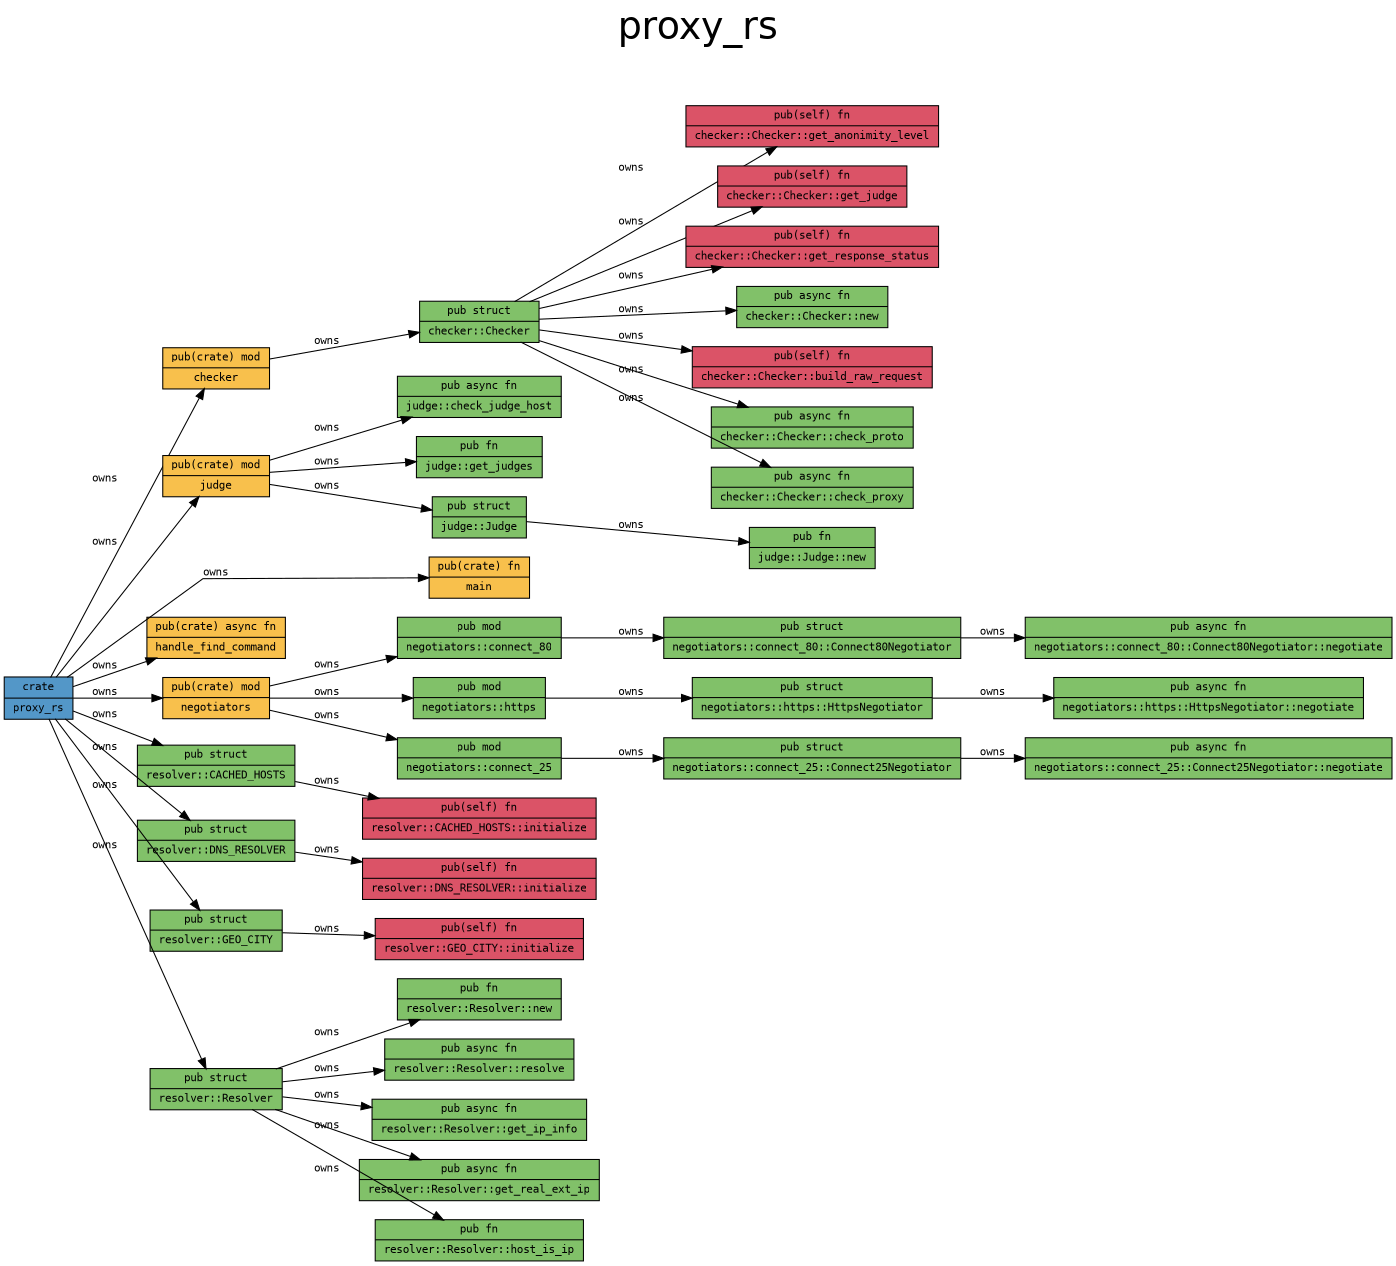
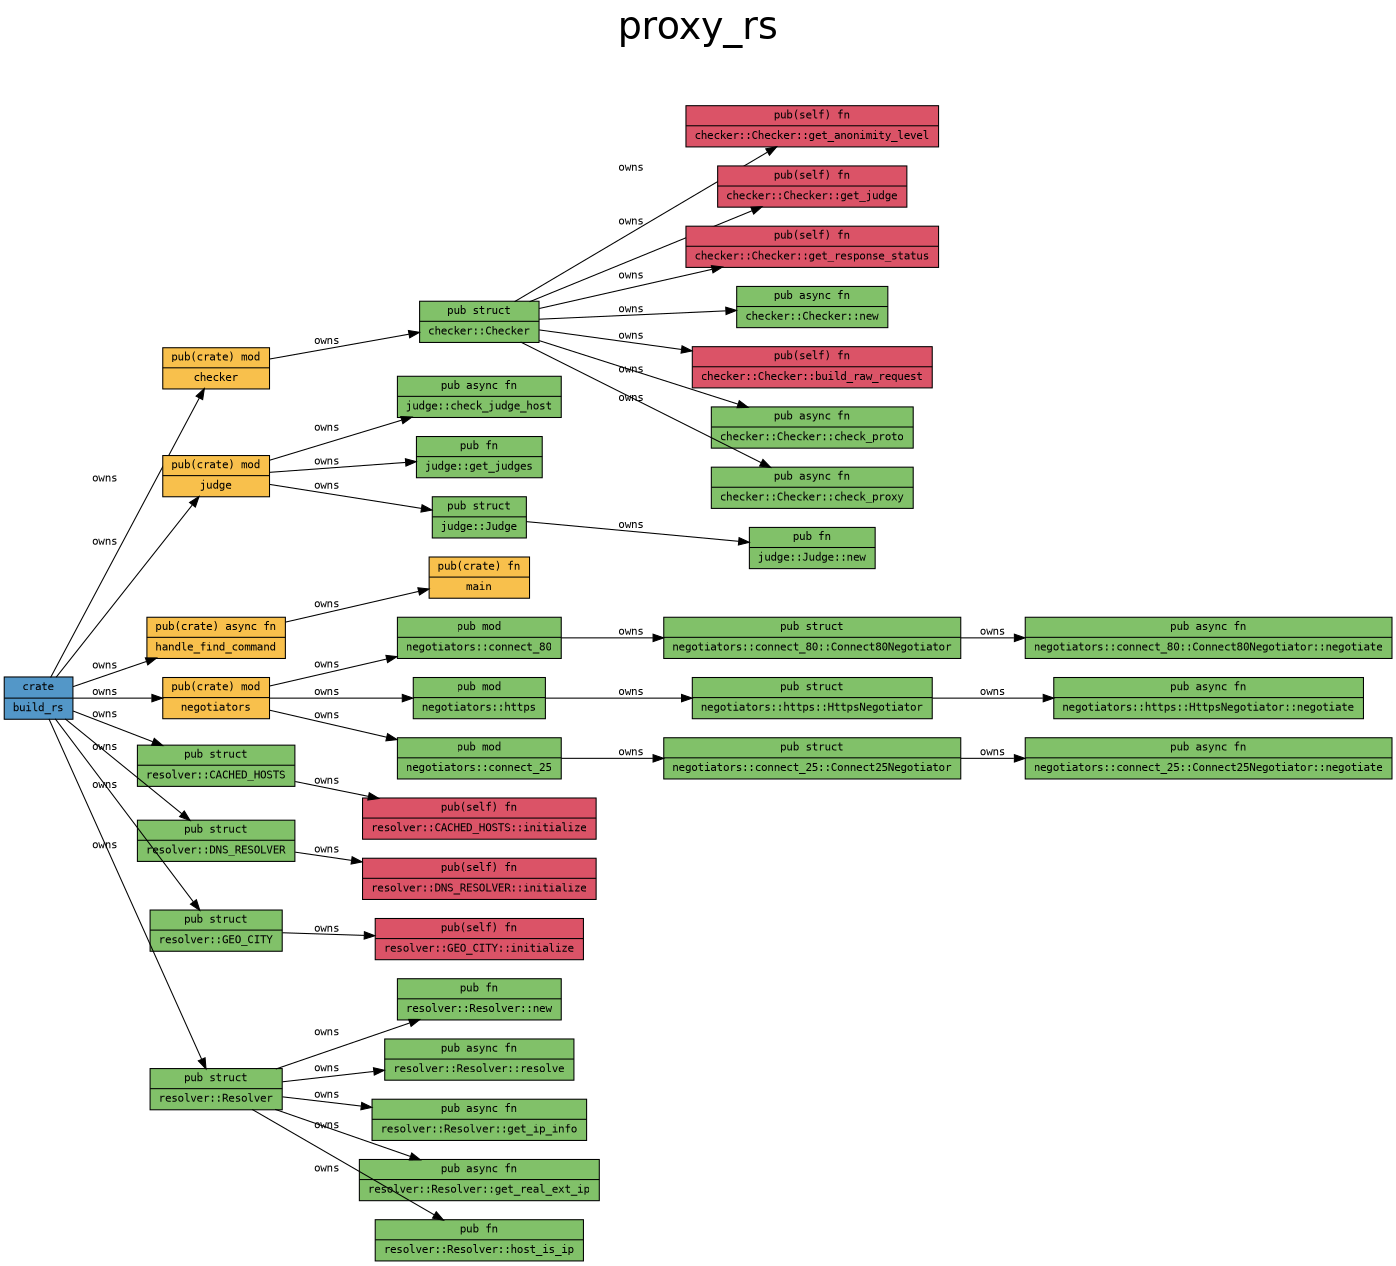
edge "crate" -> "pub(crate) fn": now "pub(crate) async fn" -> "pub(crate) fn"
node "crate": text "proxy_rs" -> "build_rs"
